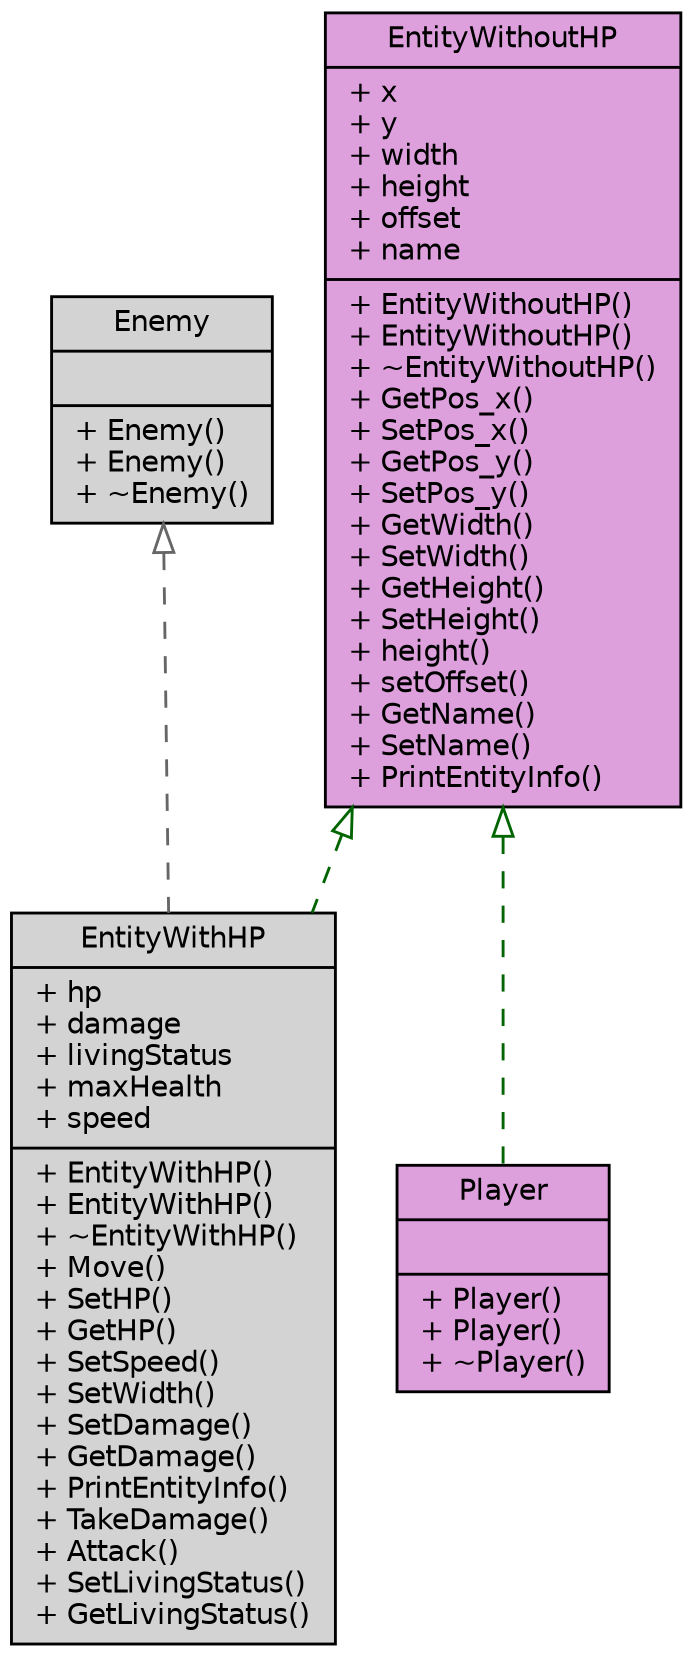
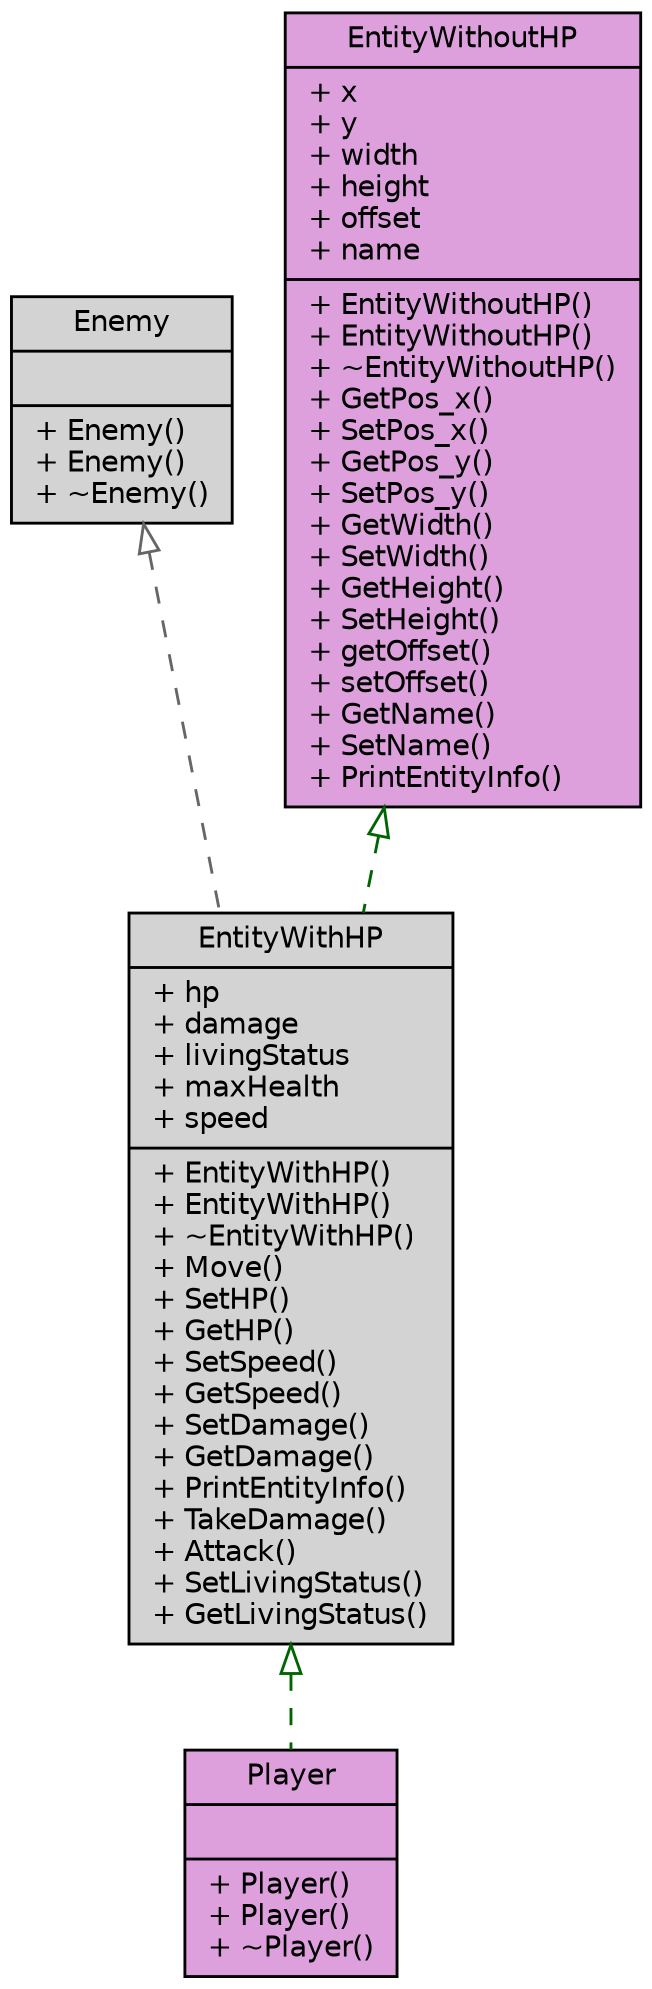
node "EntityWithoutHP": text "+ height()" -> "+ getOffset()"
edge "Player" -> "EntityWithoutHP": now "Player" -> "EntityWithHP"
node "EntityWithHP": text "+ SetWidth()" -> "+ GetSpeed()"
